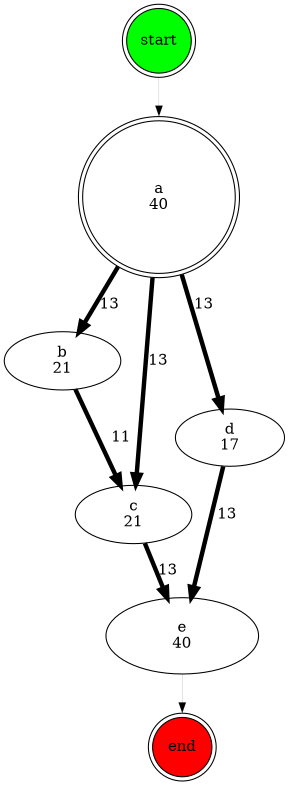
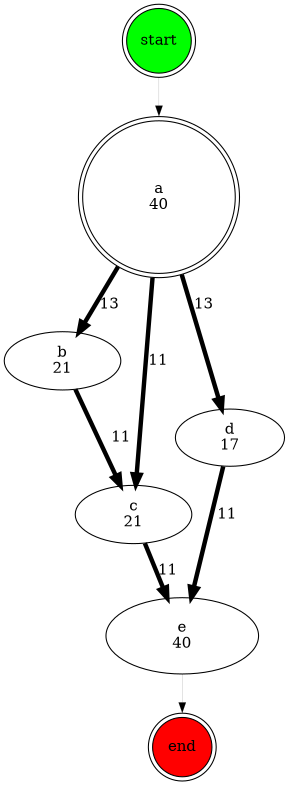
edge "a 40" -> "c 21": label "13" -> "11"
edge "d 17" -> "e 40": label "13" -> "11"
edge "c 21" -> "e 40": label "13" -> "11"
